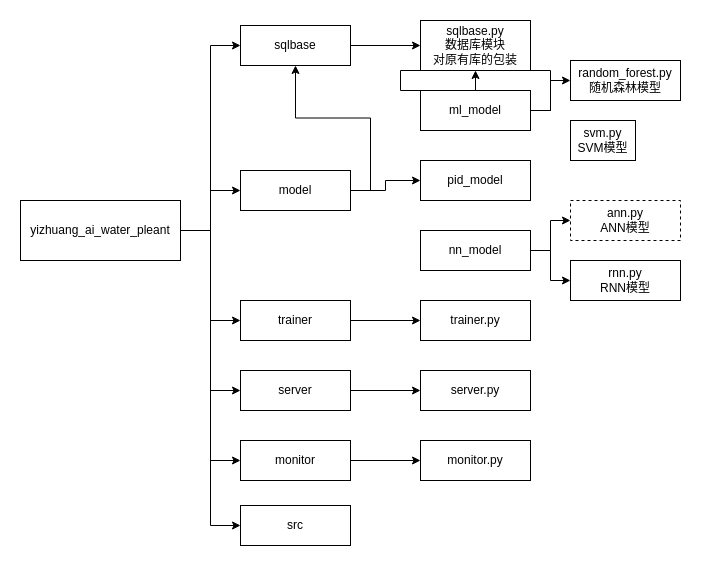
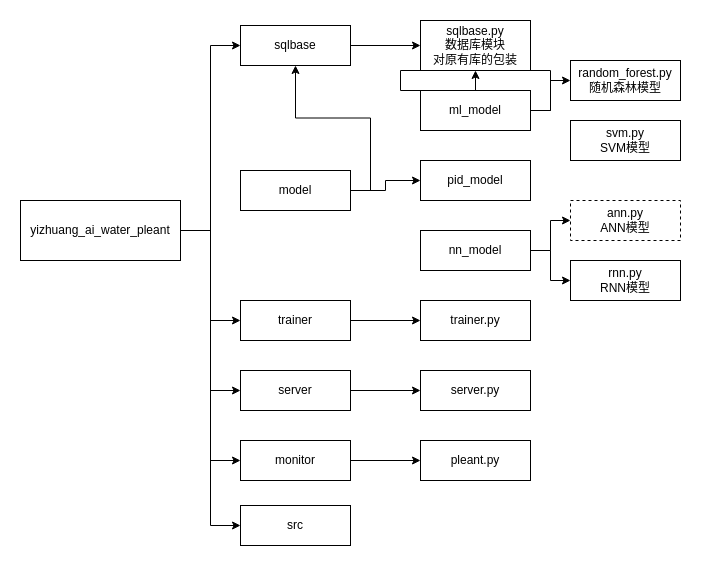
node "svm.py SVM模型": size 65x40 -> 110x40
edge "yizhuang_ai_water_pleant" -> "model": removed
node "monitor.py": label "monitor.py" -> "pleant.py"
